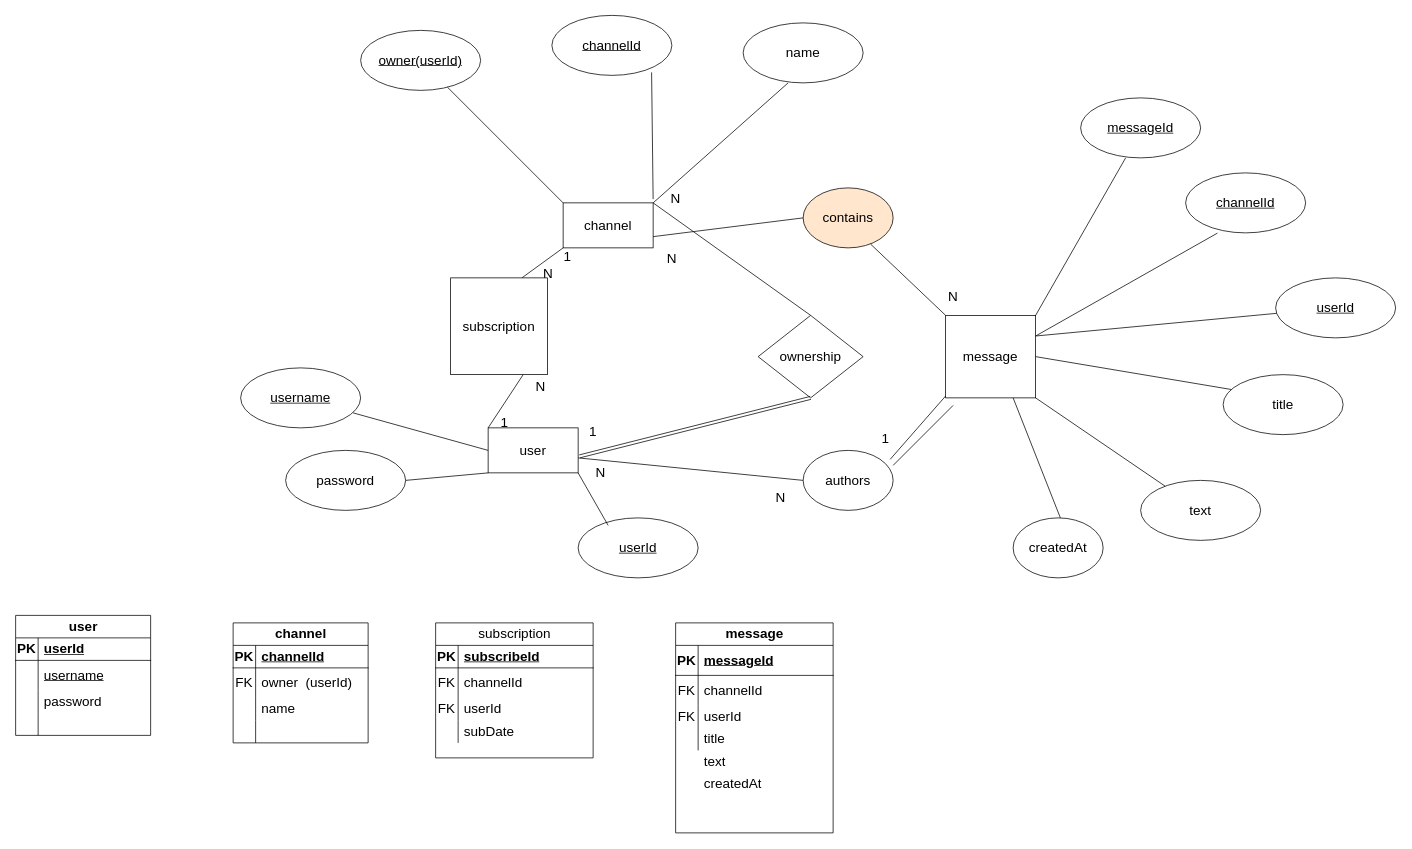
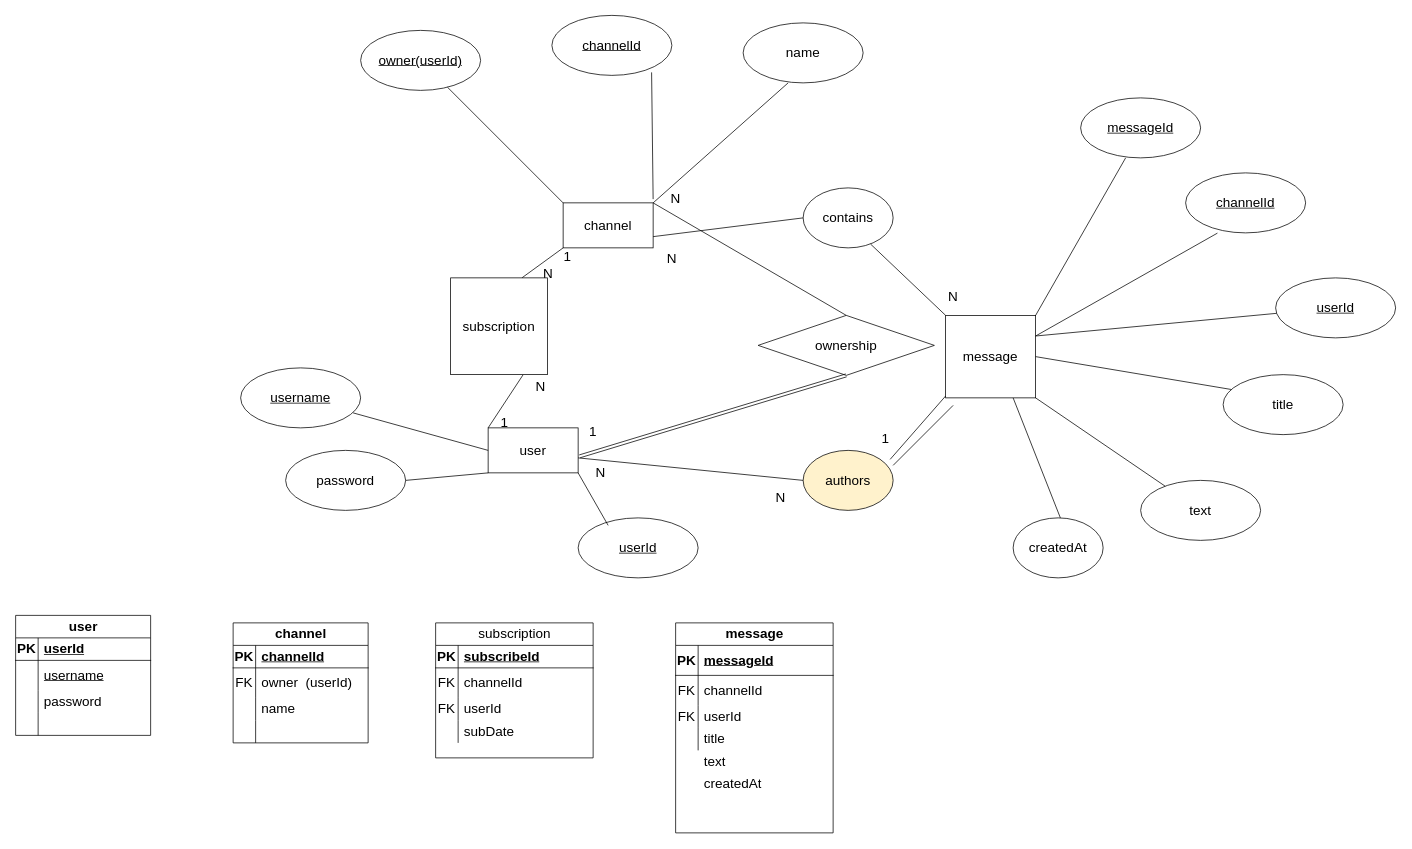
node "contains": fillcolor #ffe6cc -> #ffffff
node "ownership": size 105x83 -> 176x60
node "authors": fillcolor #ffffff -> #fff2cc
